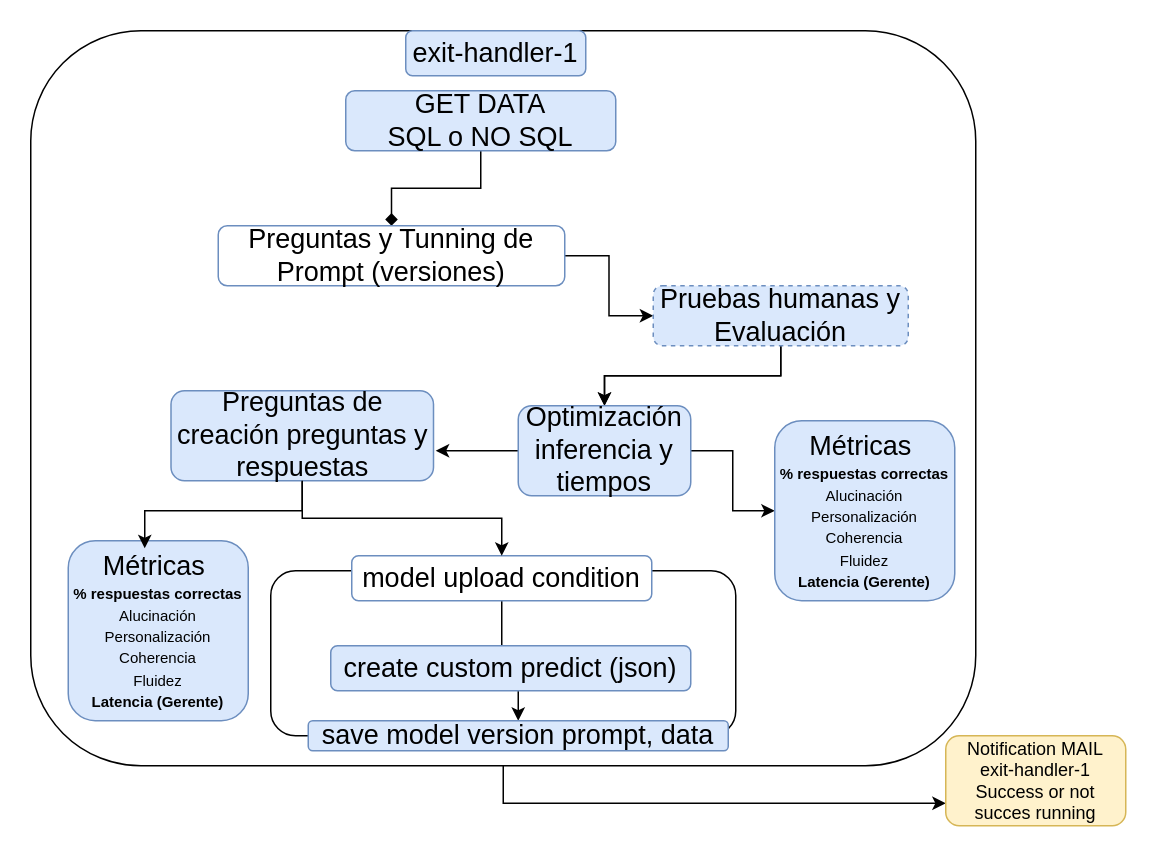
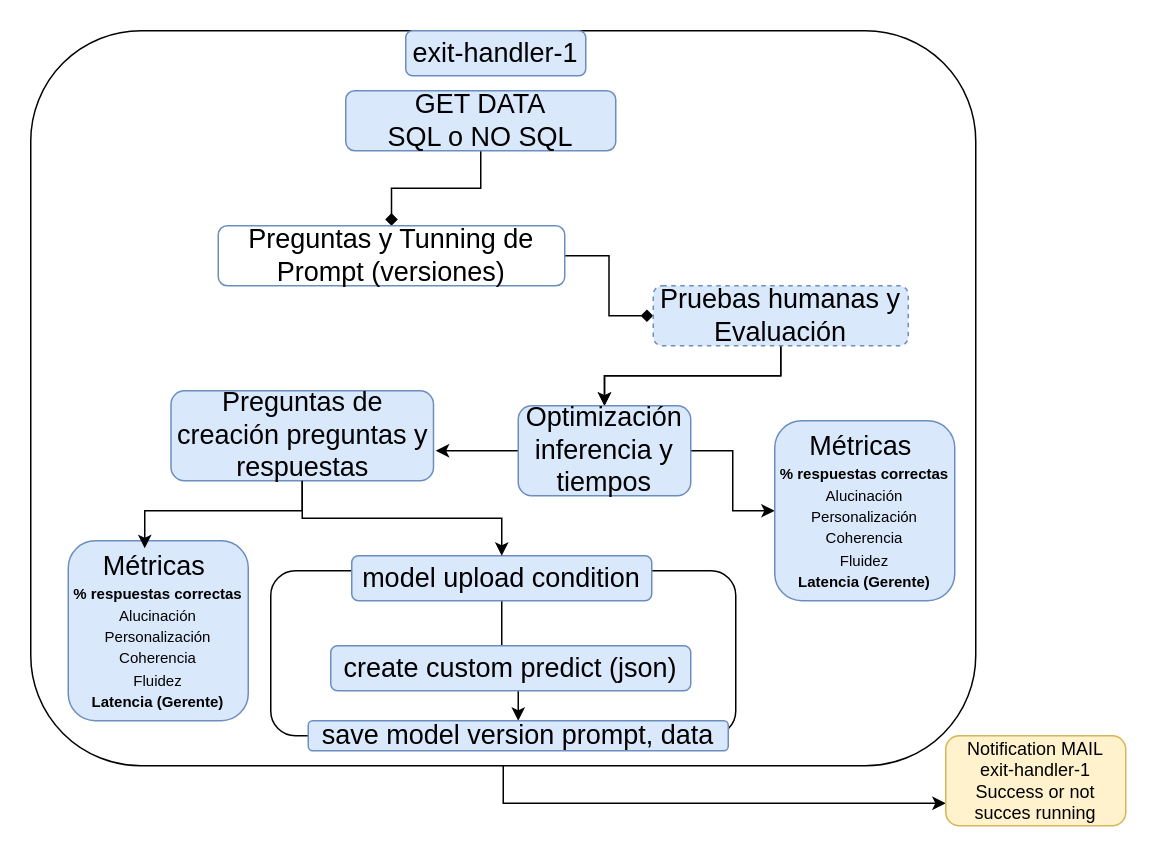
edge "Preguntas y Tunning de Prompt (versiones)" -> "Pruebas humanas y Evaluación": arrowhead classic -> diamond
node "model upload condition": fillcolor #ffffff -> #dae8fc
